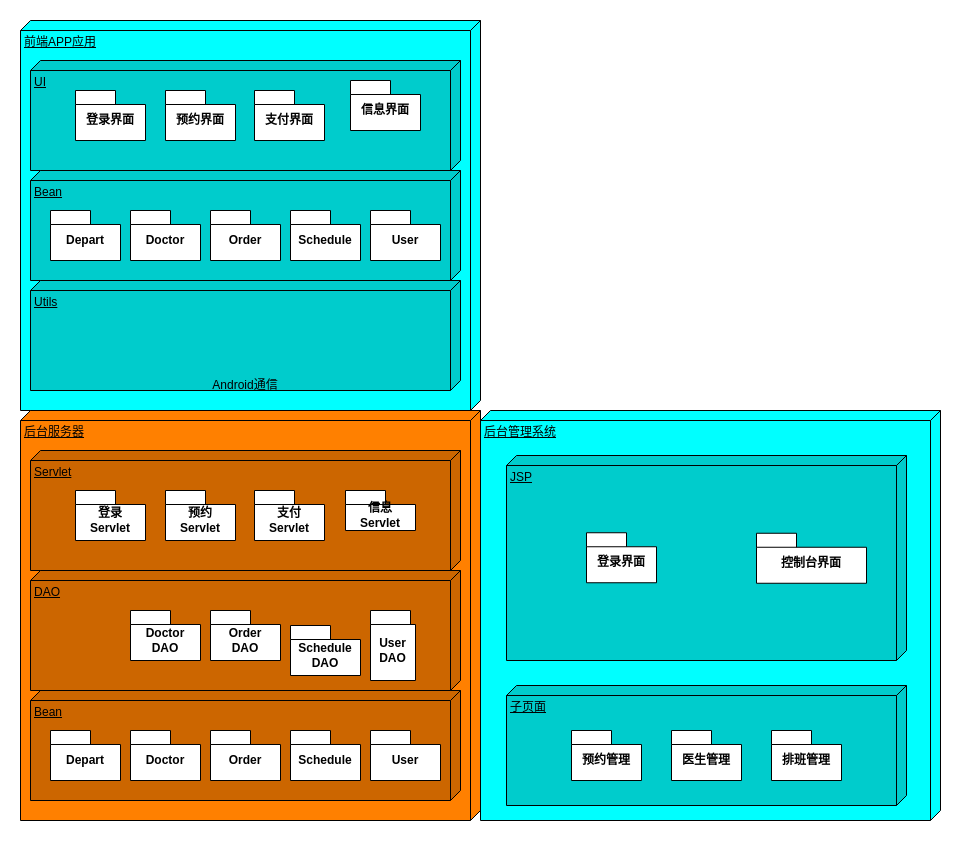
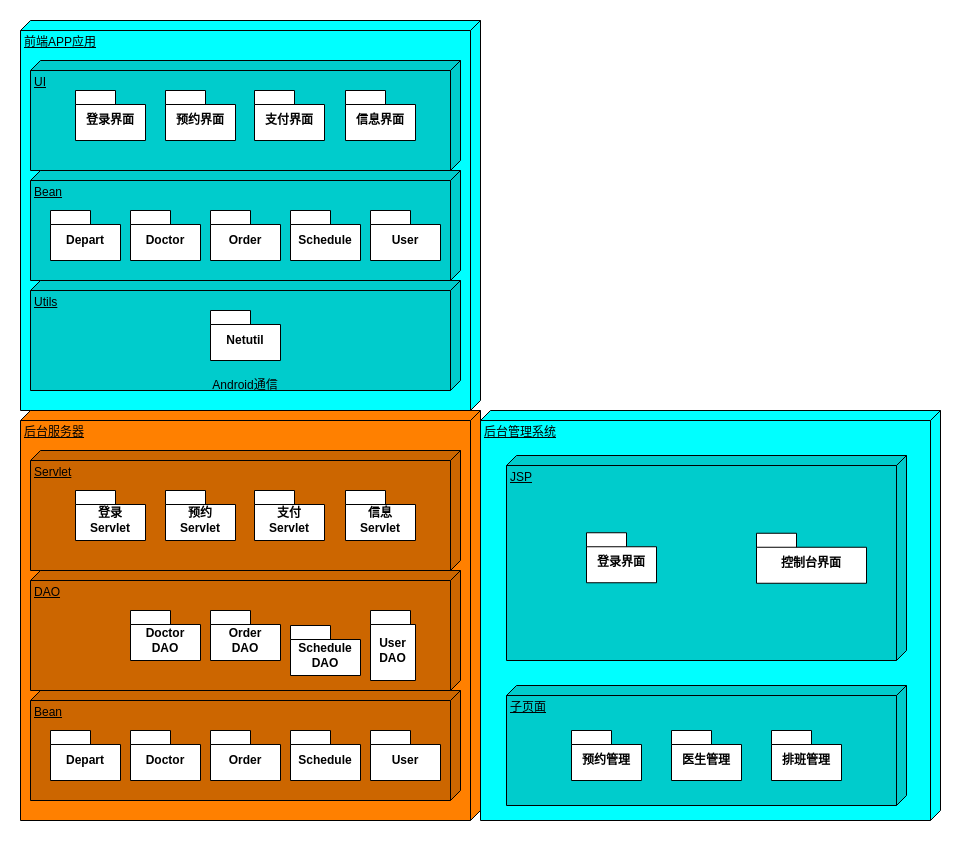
node "信息界面": moved (386, 106) -> (381, 116)
node "Netutil": added
node "信息 Servlet": size 70x40 -> 70x50
